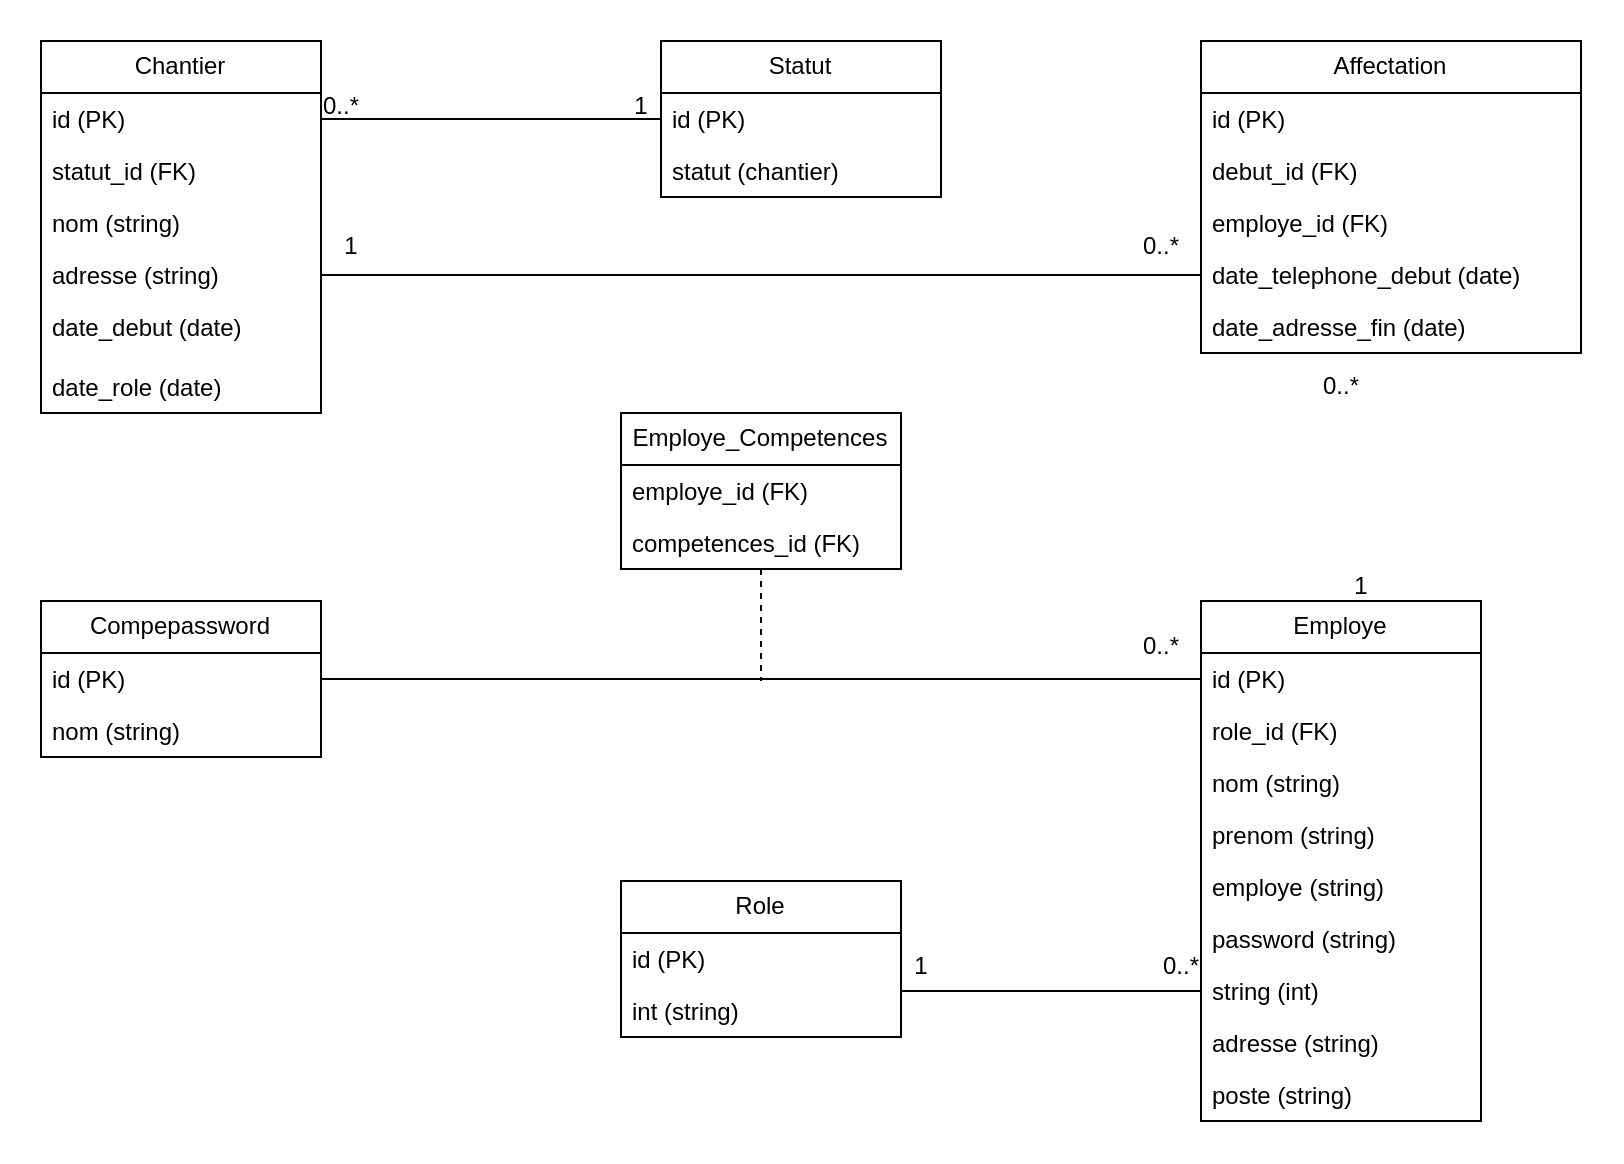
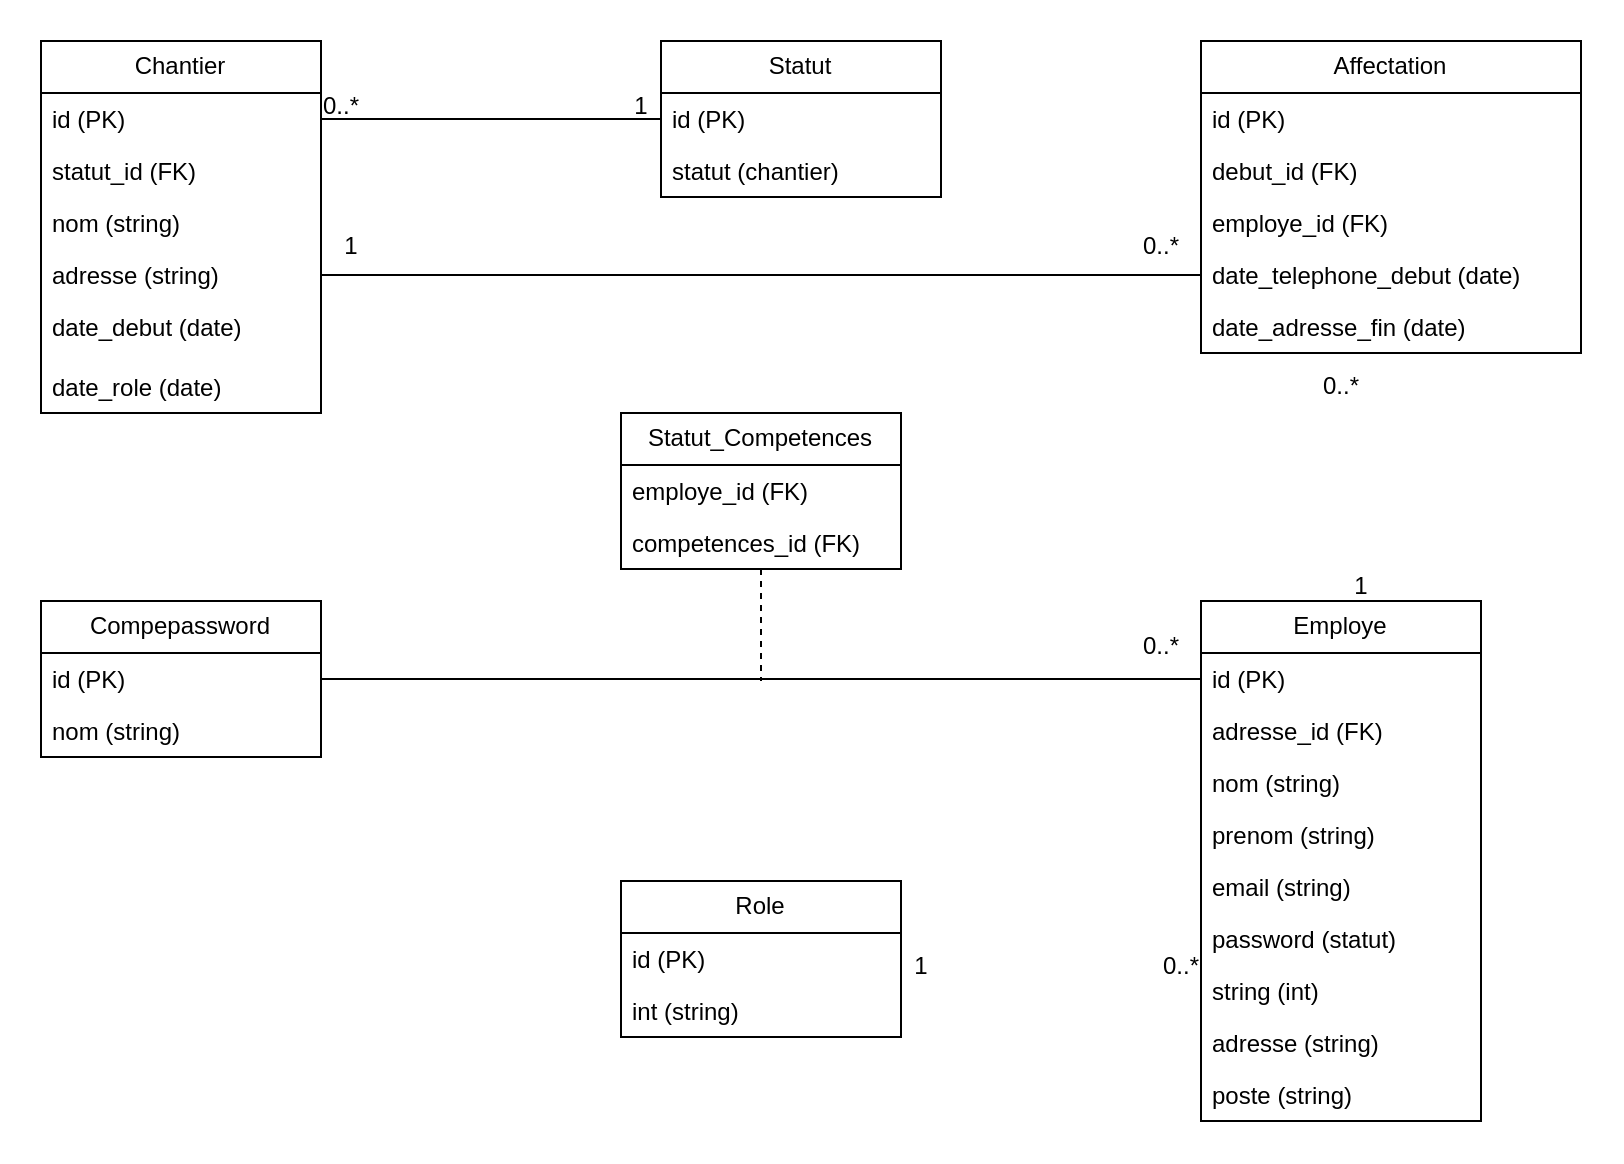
node "Employe_Competences": label "Employe_Competences" -> "Statut_Competences"
node "role_id (FK)": label "role_id (FK)" -> "adresse_id (FK)"
node "employe (string)": label "employe (string)" -> "email (string)"
node "password (string)": label "password (string)" -> "password (statut)"
edge "string (int)" -- "int (string)": removed
